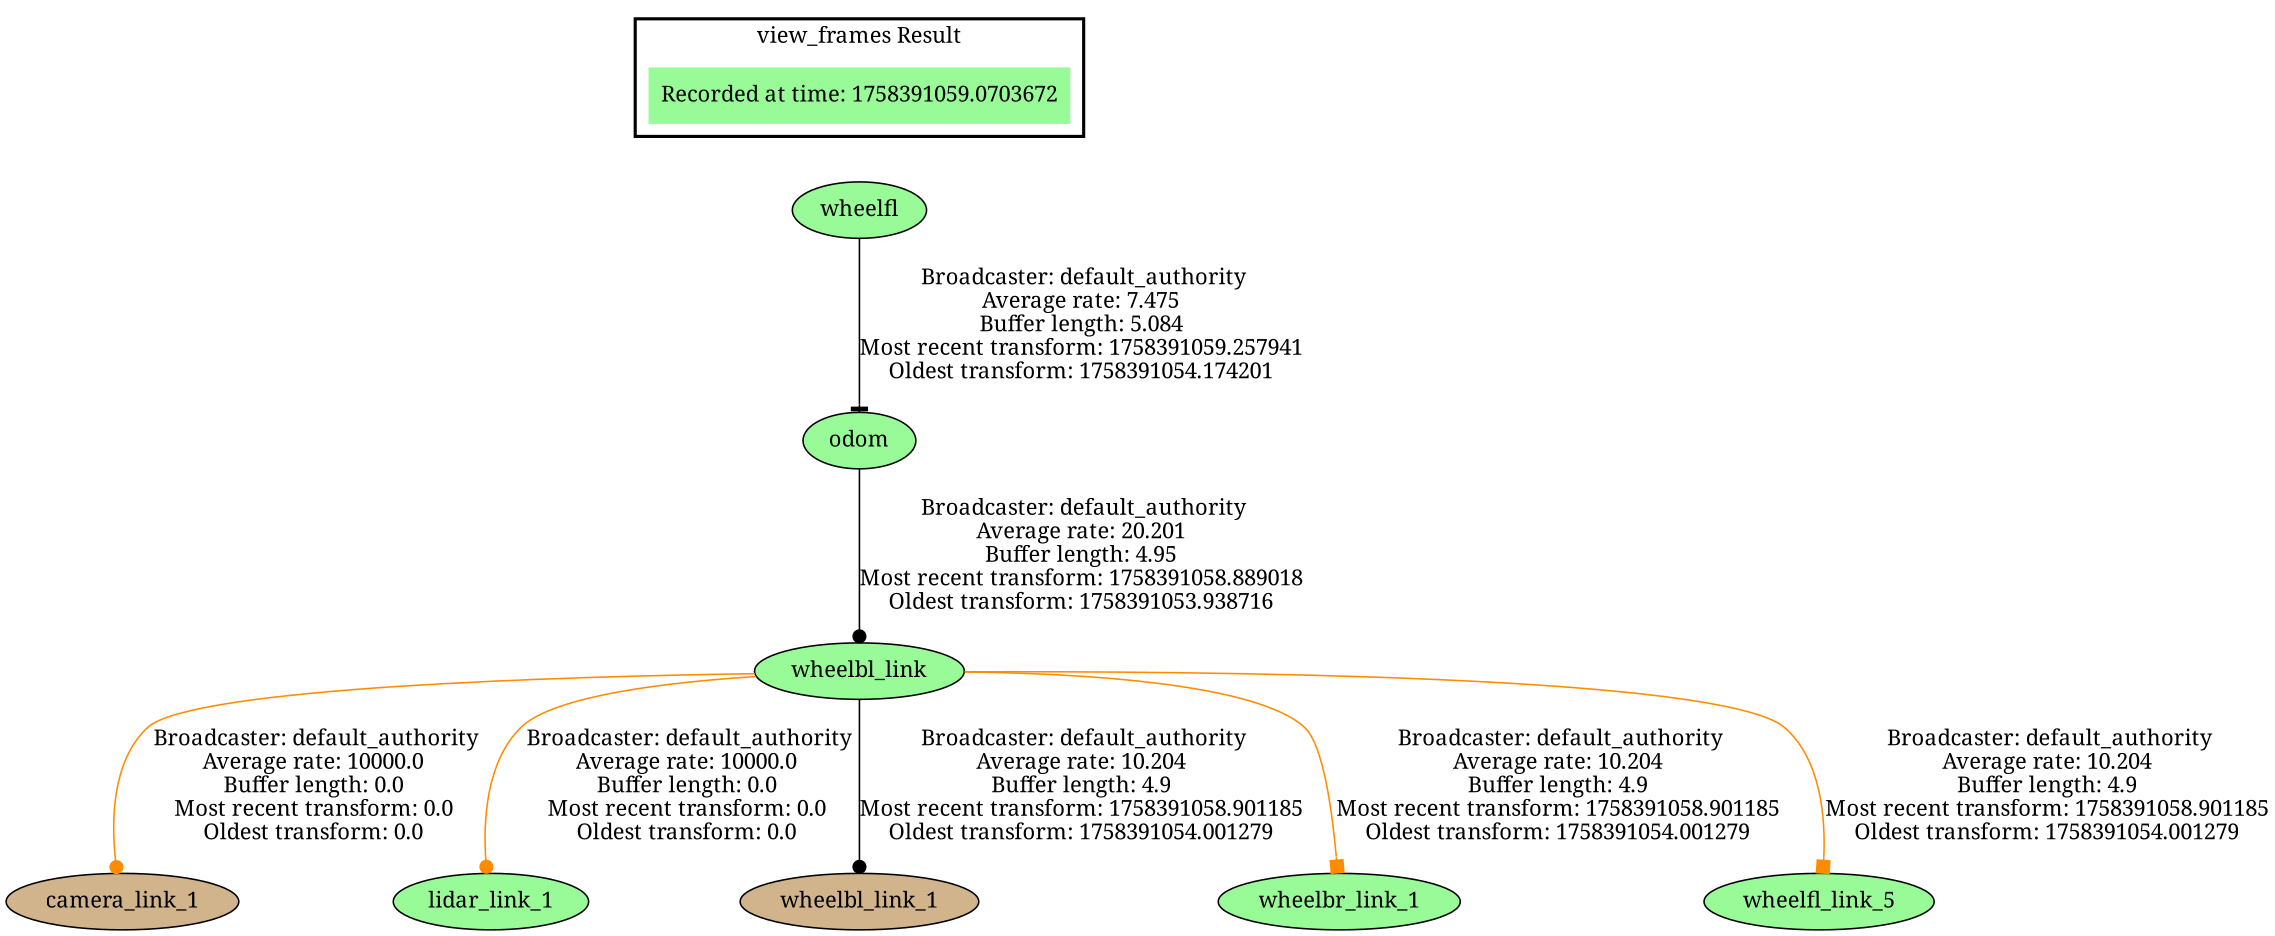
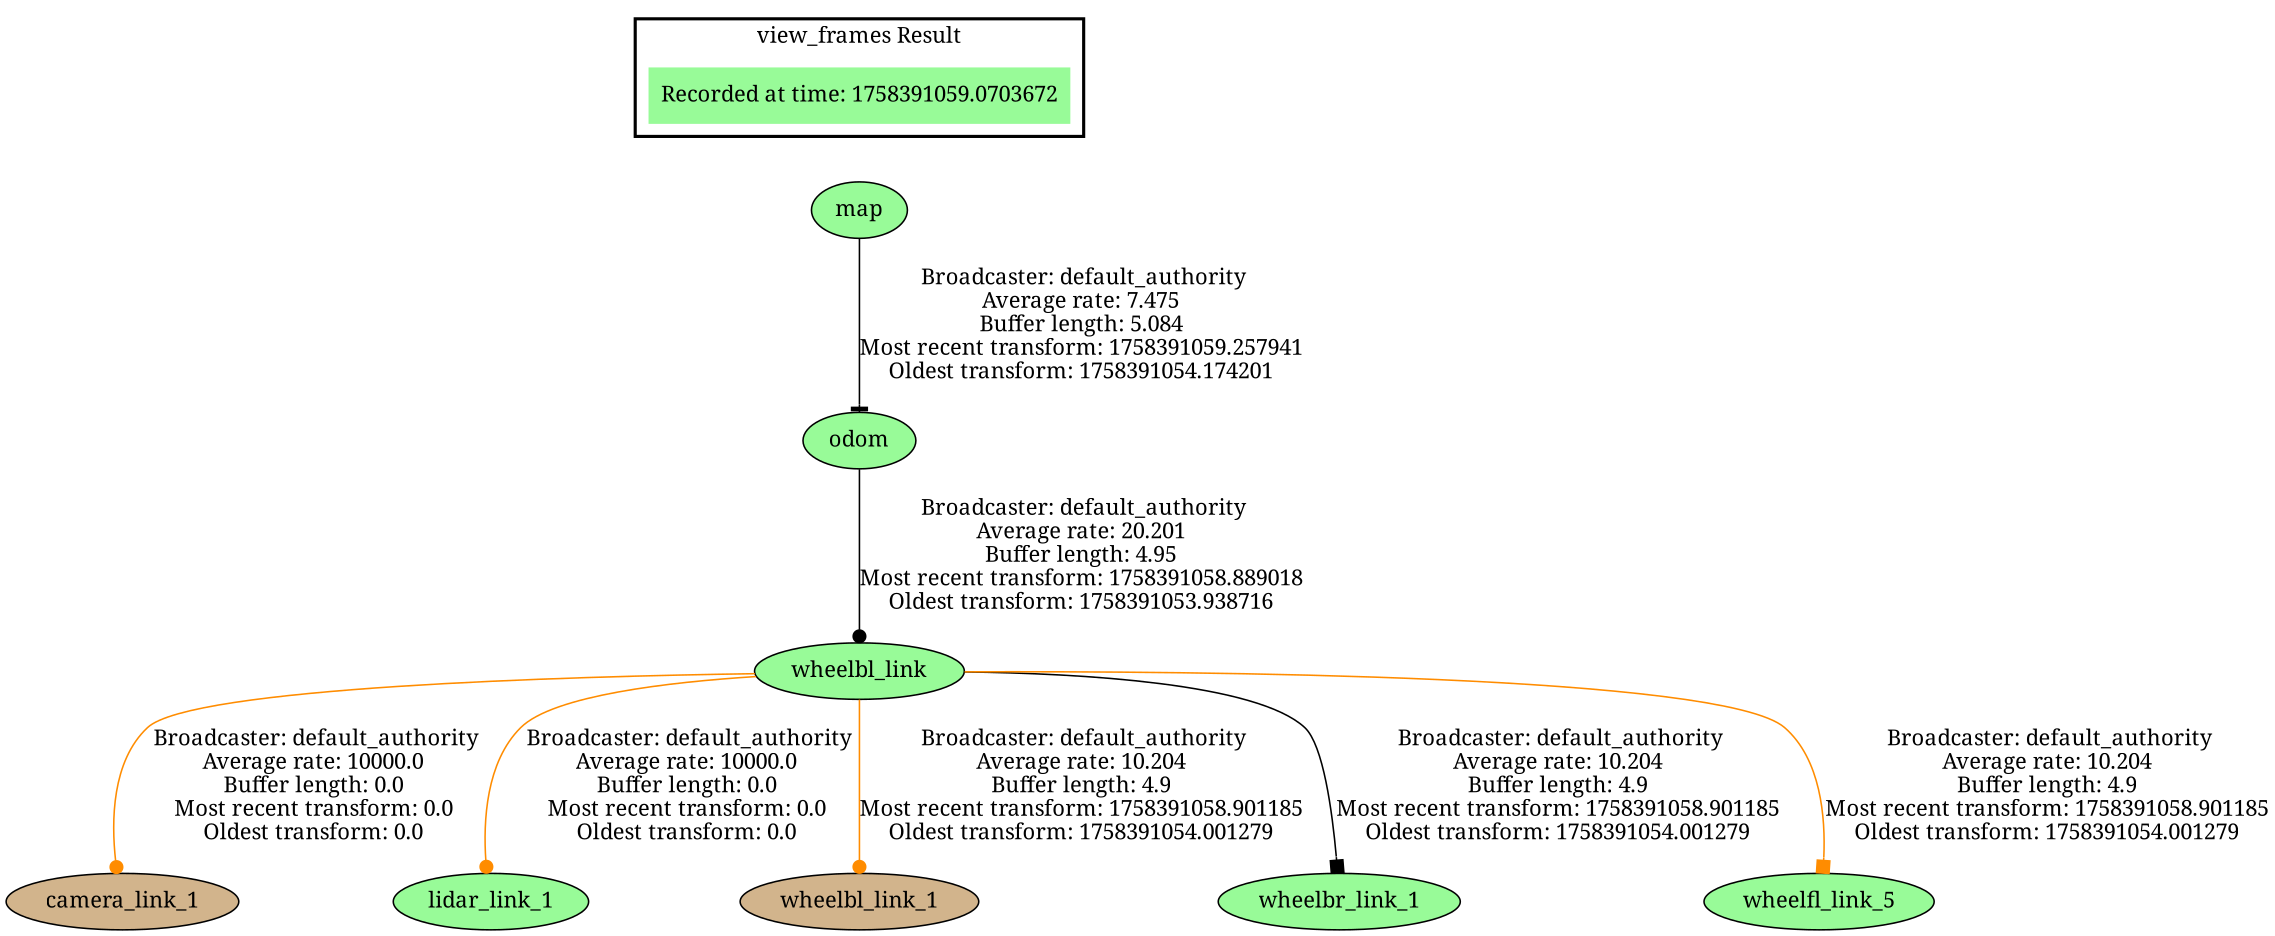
node "wheelfl": label "wheelfl" -> "map"
edge "wheelbl_link" -> "wheelbr_link_1": color darkorange -> black
edge "wheelbl_link" -> "wheelbl_link_1": color black -> darkorange
